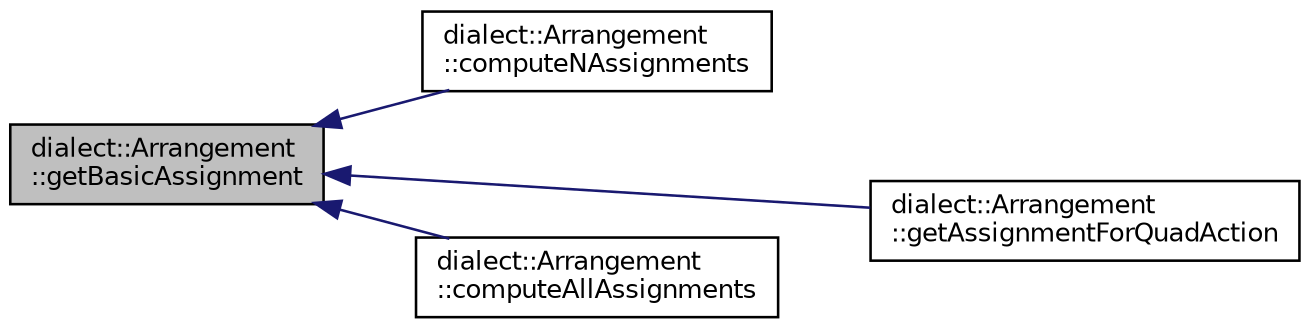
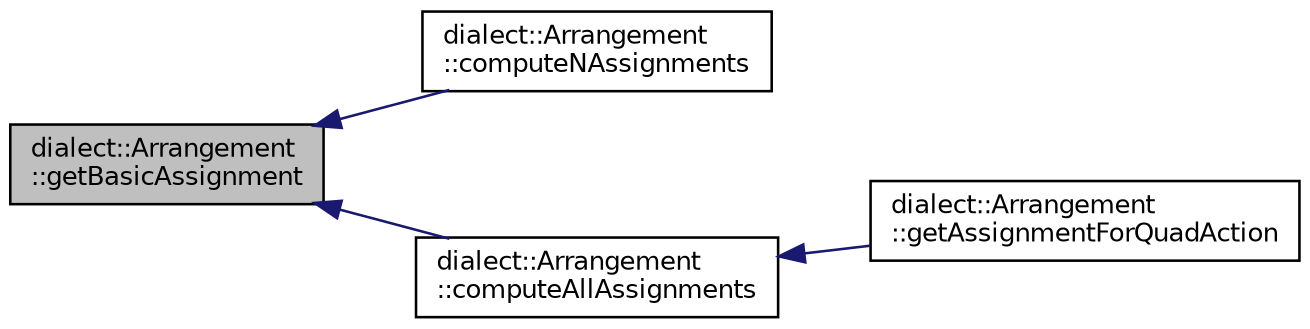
edge "dialect::Arrangement ::getAssignmentForQuadAction" -> "dialect::Arrangement ::getBasicAssignment": now "dialect::Arrangement ::getAssignmentForQuadAction" -> "dialect::Arrangement ::computeAllAssignments"
